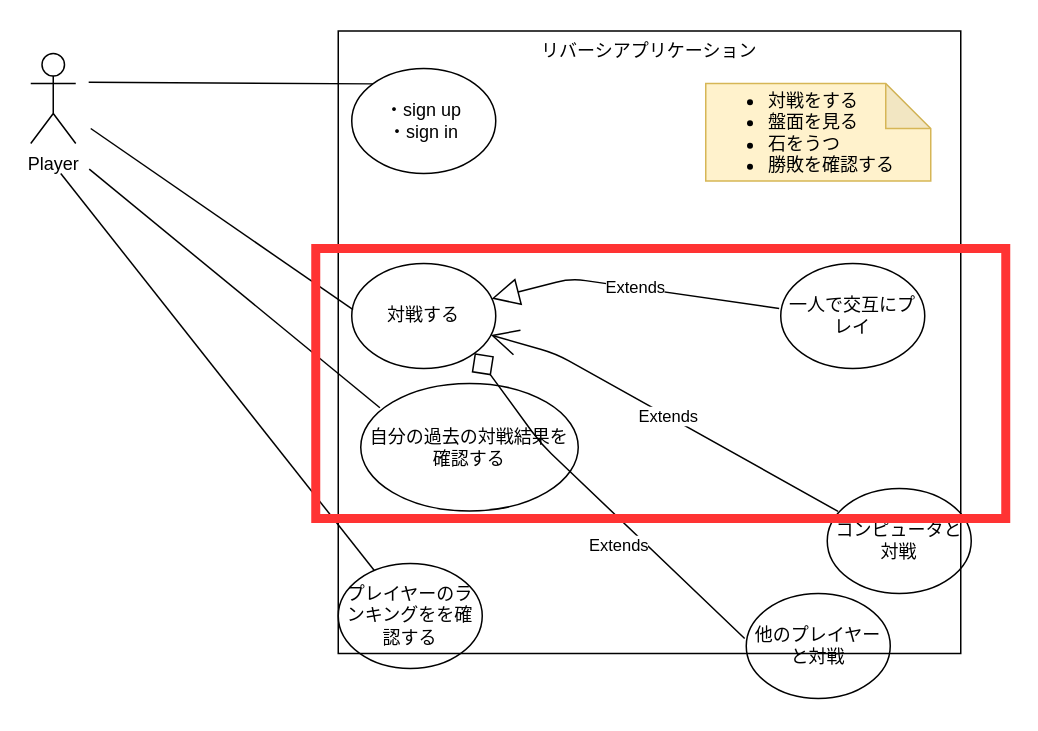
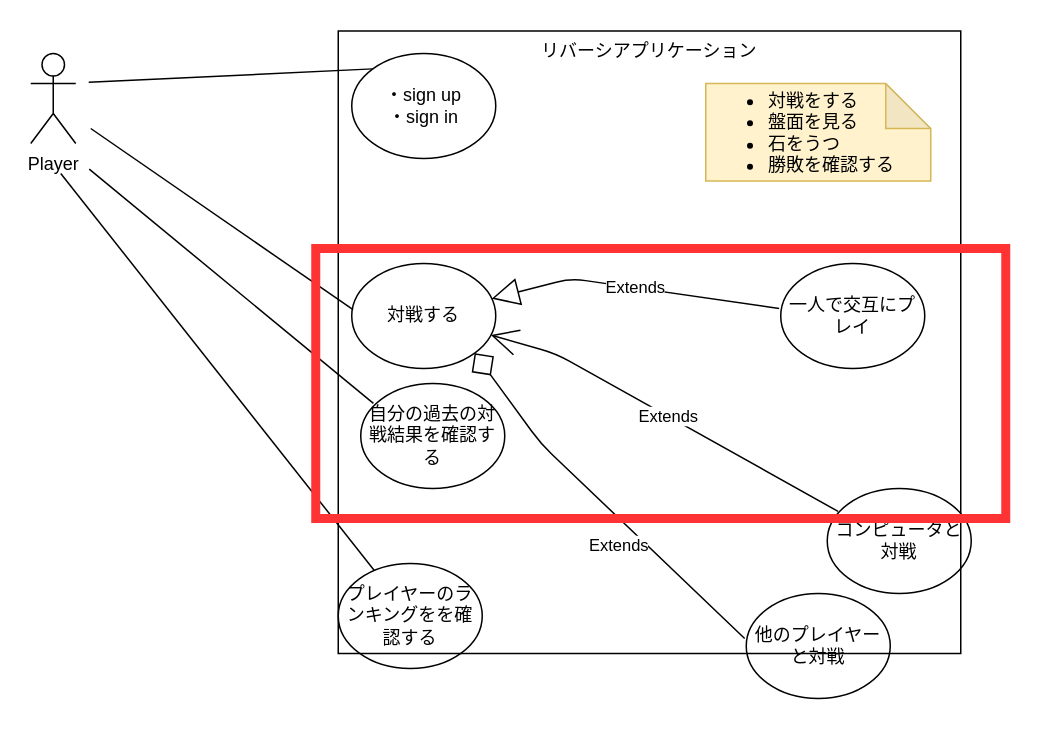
node "・sign up ・sign in": moved (424, 121) -> (424, 106)
node "自分の過去の対戦結果を確認する": size 218x128 -> 144x105
